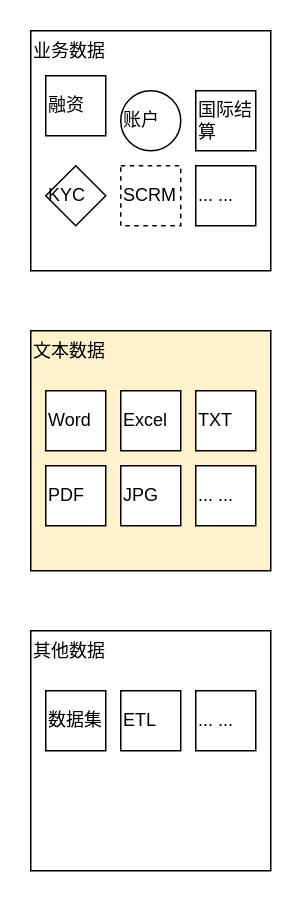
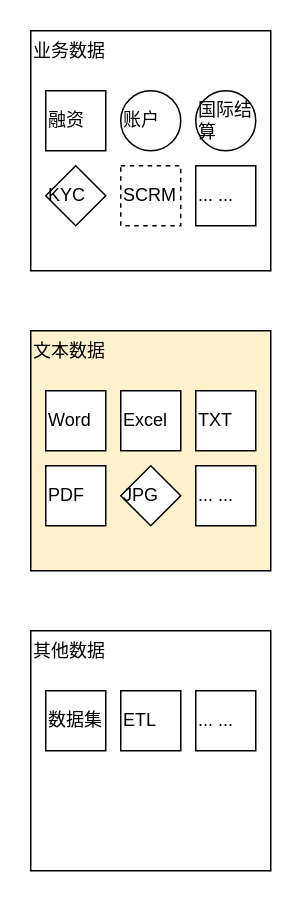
node "融资": moved (76, 106) -> (76, 121)
node "国际结算": shape rectangle -> ellipse
node "JPG": shape rectangle -> diamond
